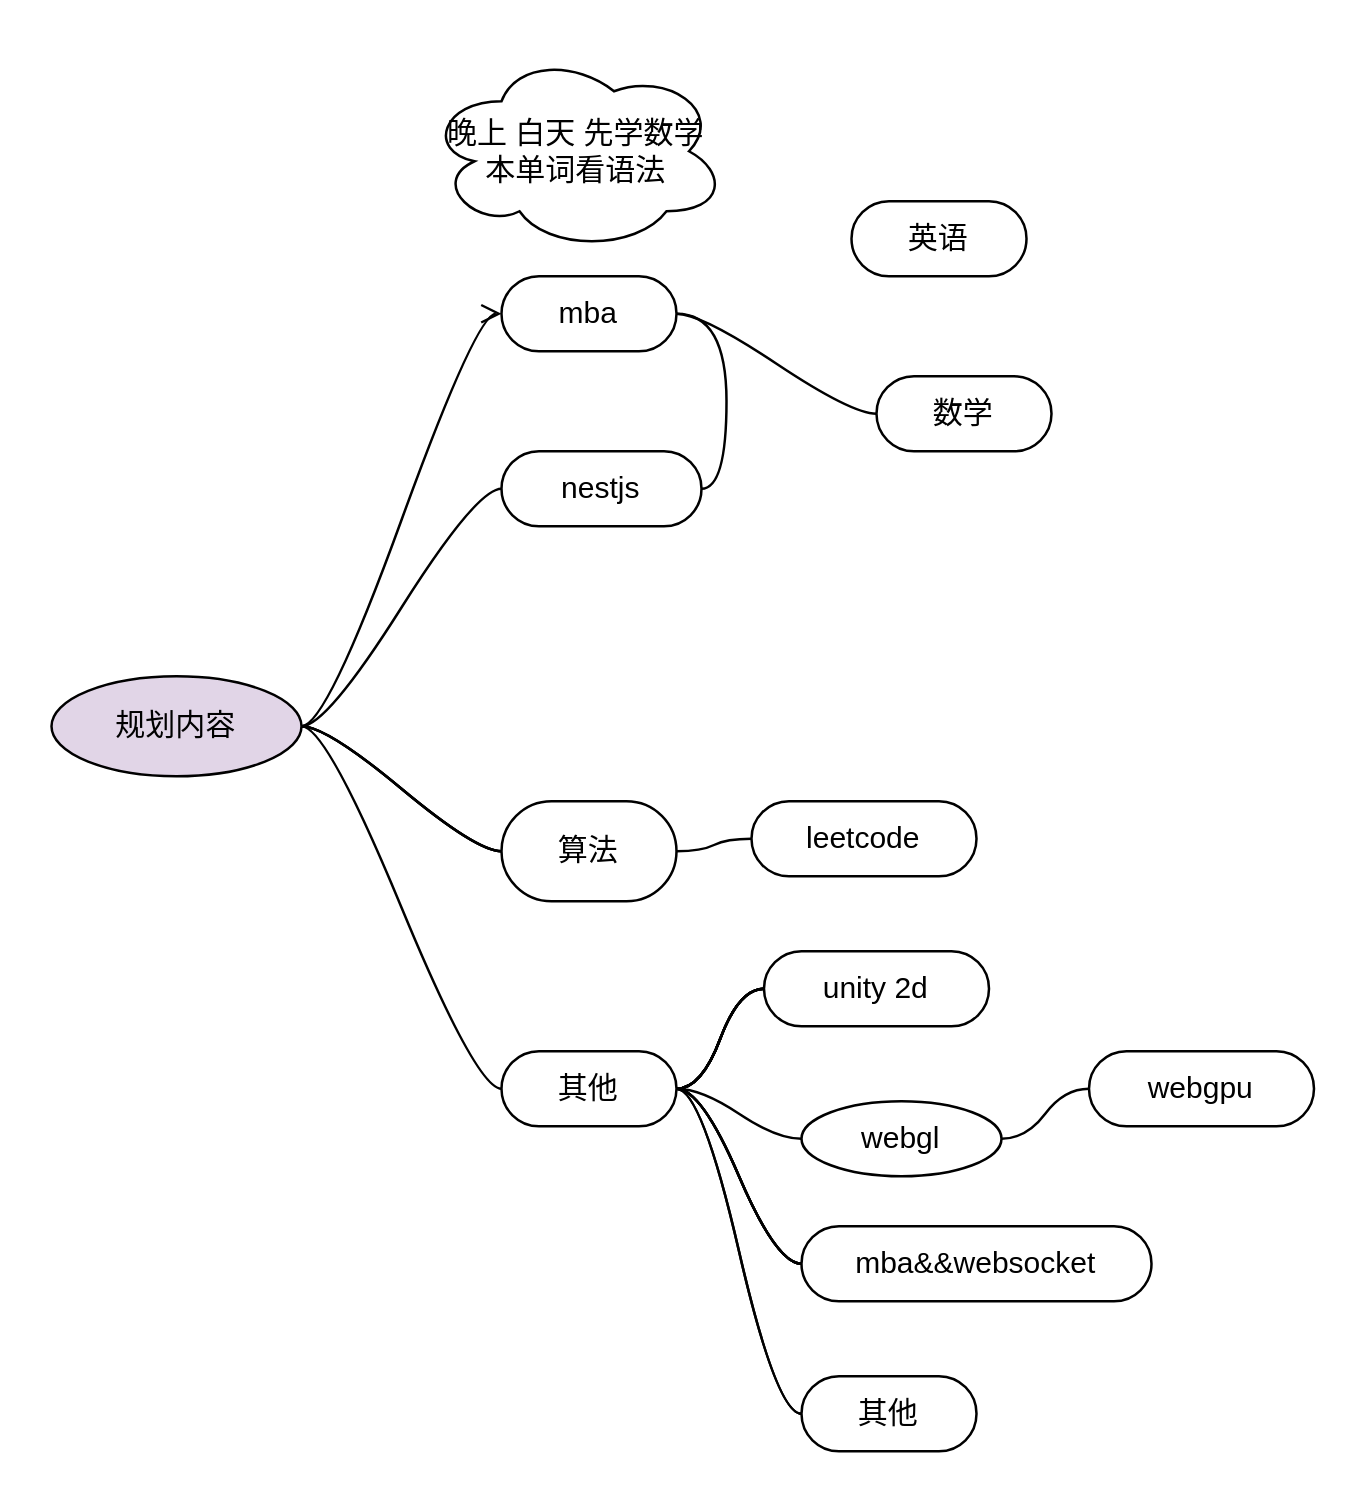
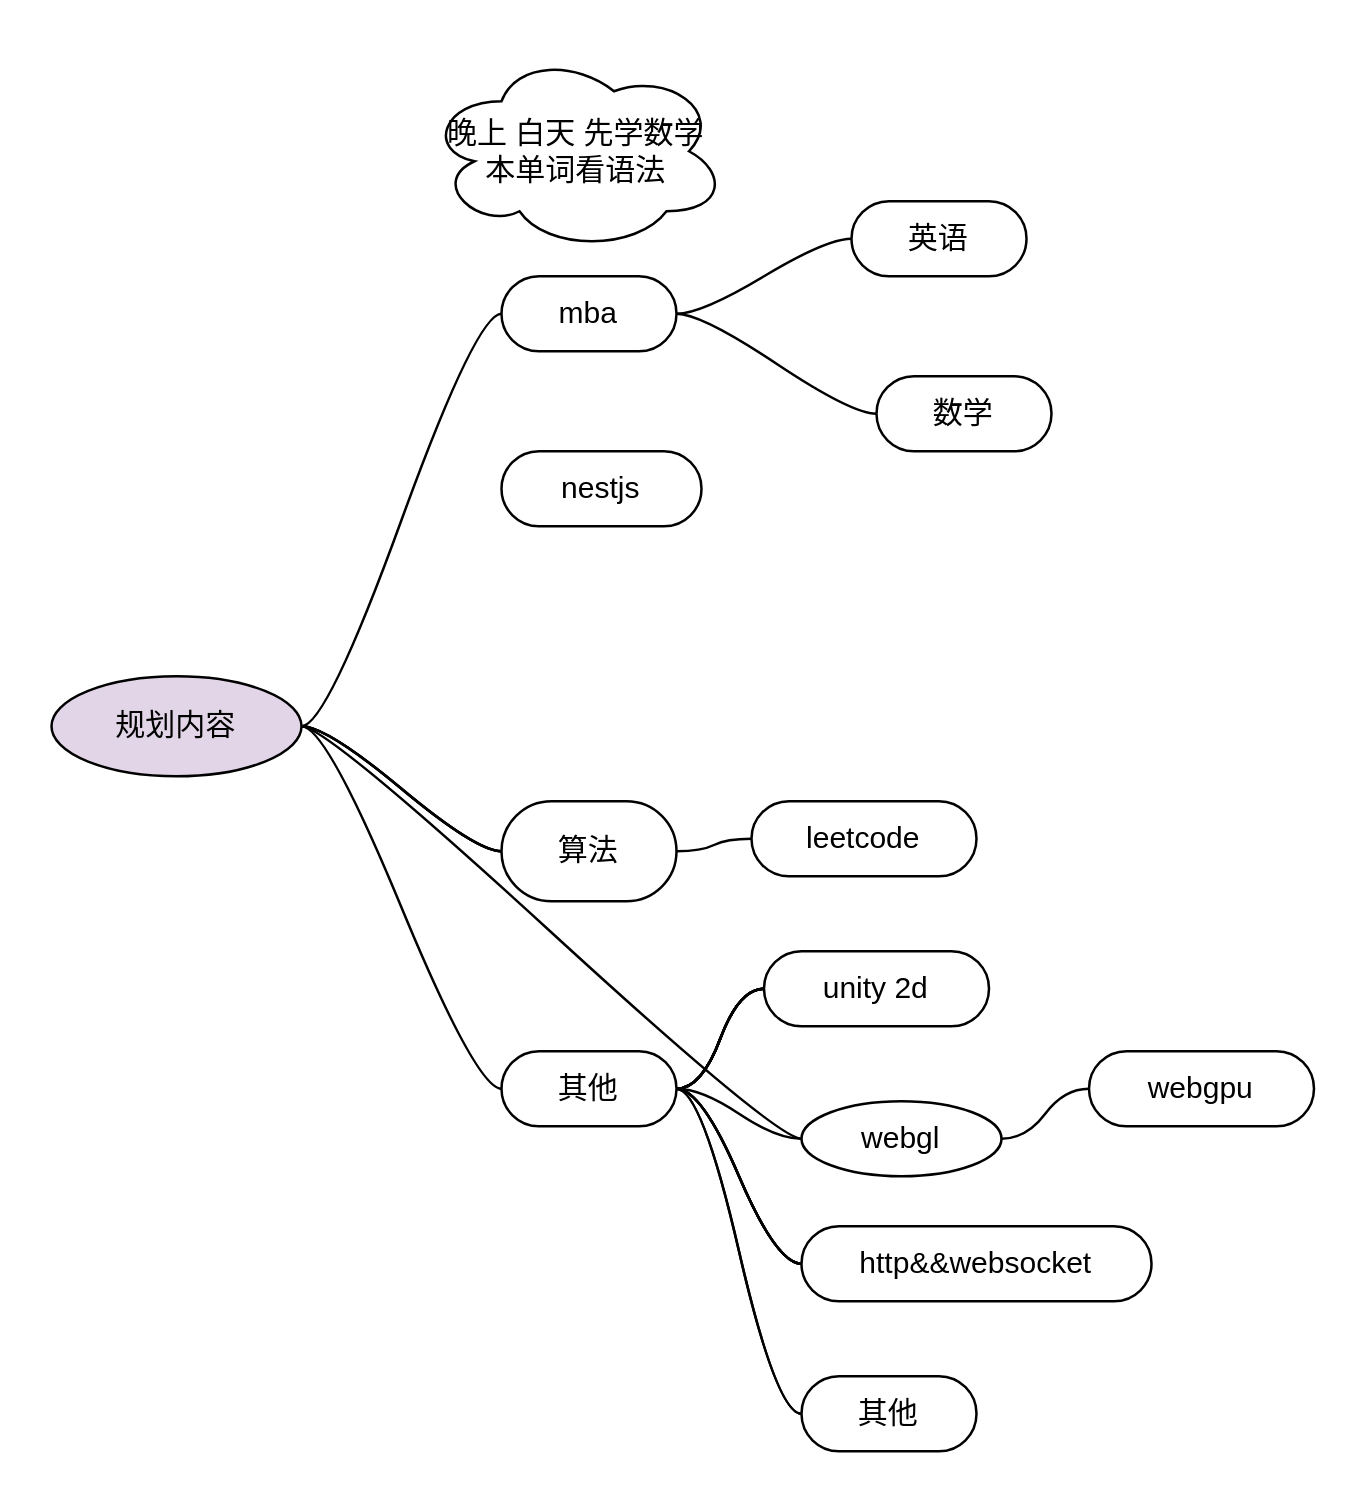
edge "规划内容" -> "mba": arrowhead open -> none
edge "mba" -- "nestjs": now "mba" -- "英语"
edge "nestjs" -- "规划内容": now "webgl" -- "规划内容"
node "mba&&websocket": label "mba&&websocket" -> "http&&websocket"
